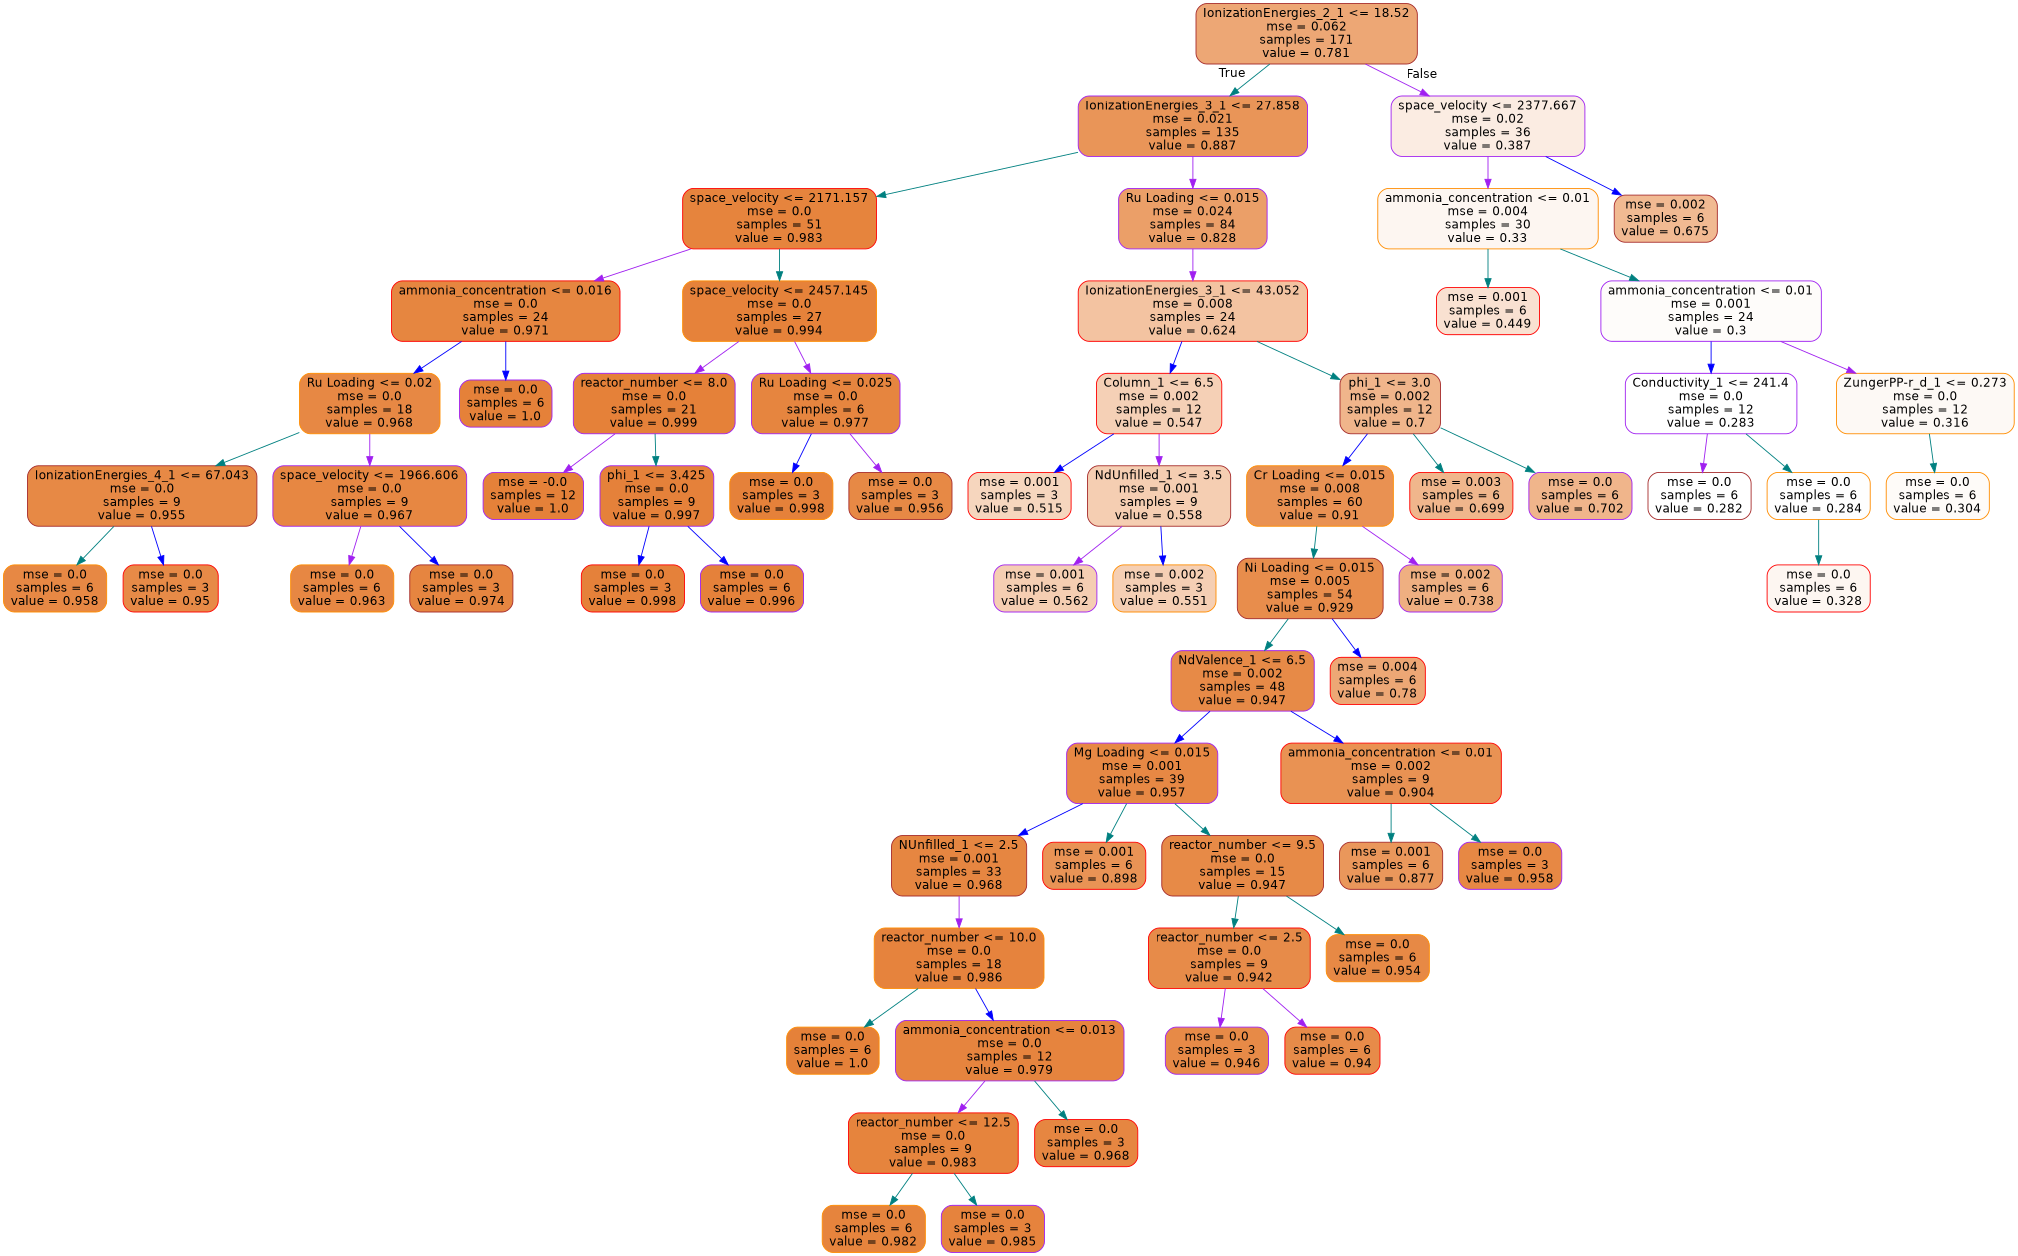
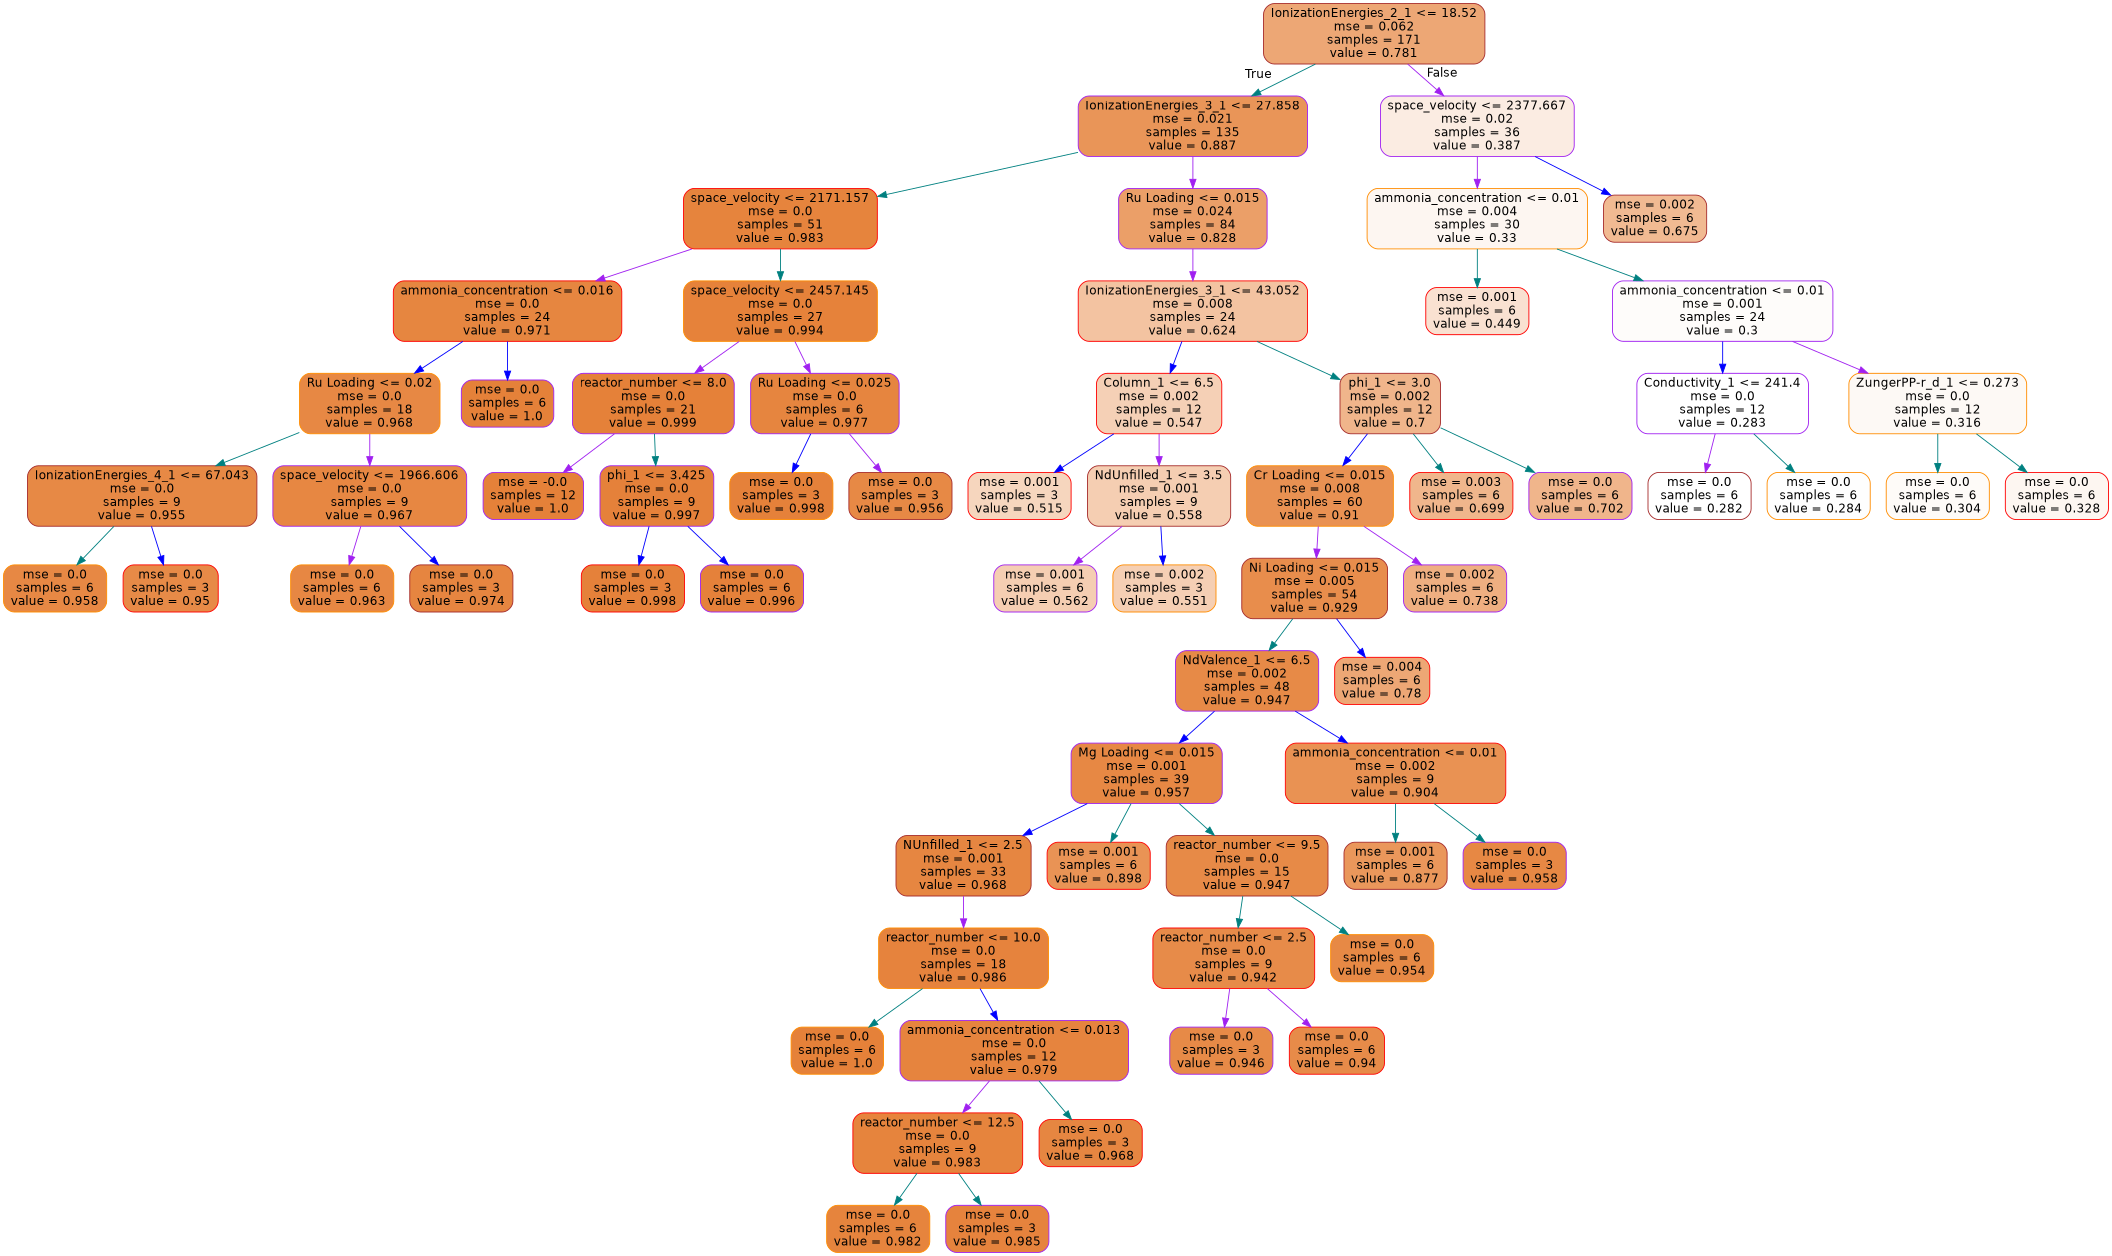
edge "Cr Loading <= 0.015 mse = 0.008 samples = 60 value = 0.91" -> "Ni Loading <= 0.015 mse = 0.005 samples = 54 value = 0.929": color teal -> purple
edge "mse = 0.0 samples = 6 value = 0.284" -> "mse = 0.0 samples = 6 value = 0.328": now "ZungerPP-r_d_1 <= 0.273 mse = 0.0 samples = 12 value = 0.316" -> "mse = 0.0 samples = 6 value = 0.328"
